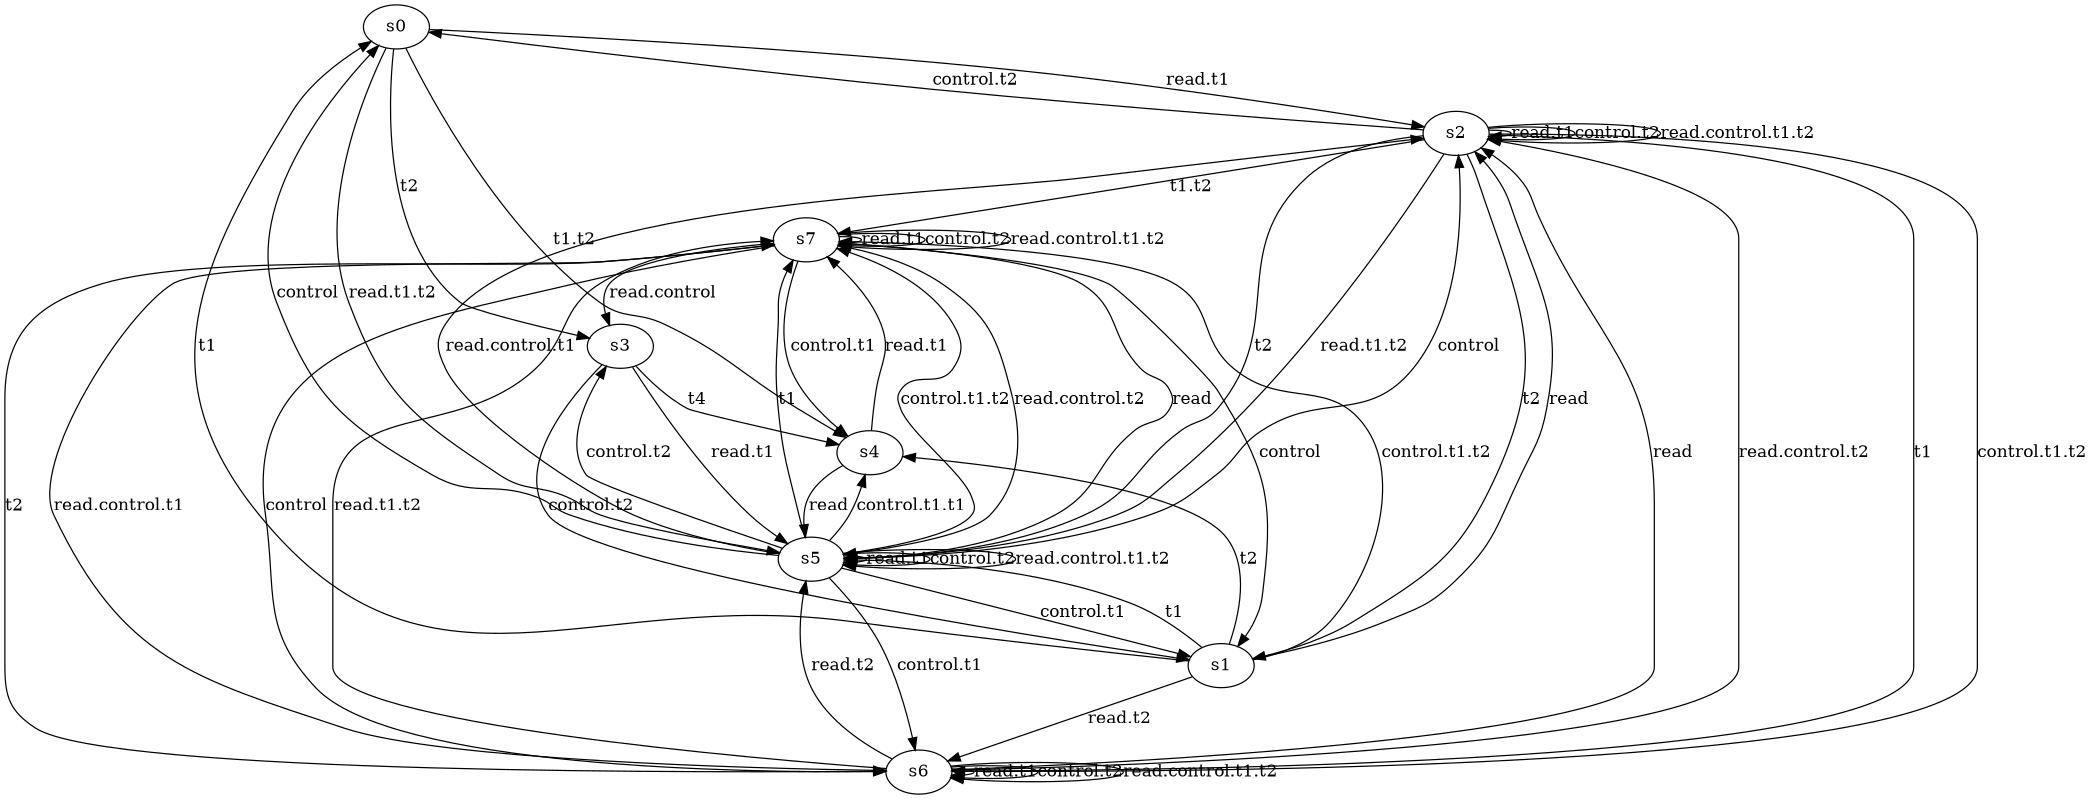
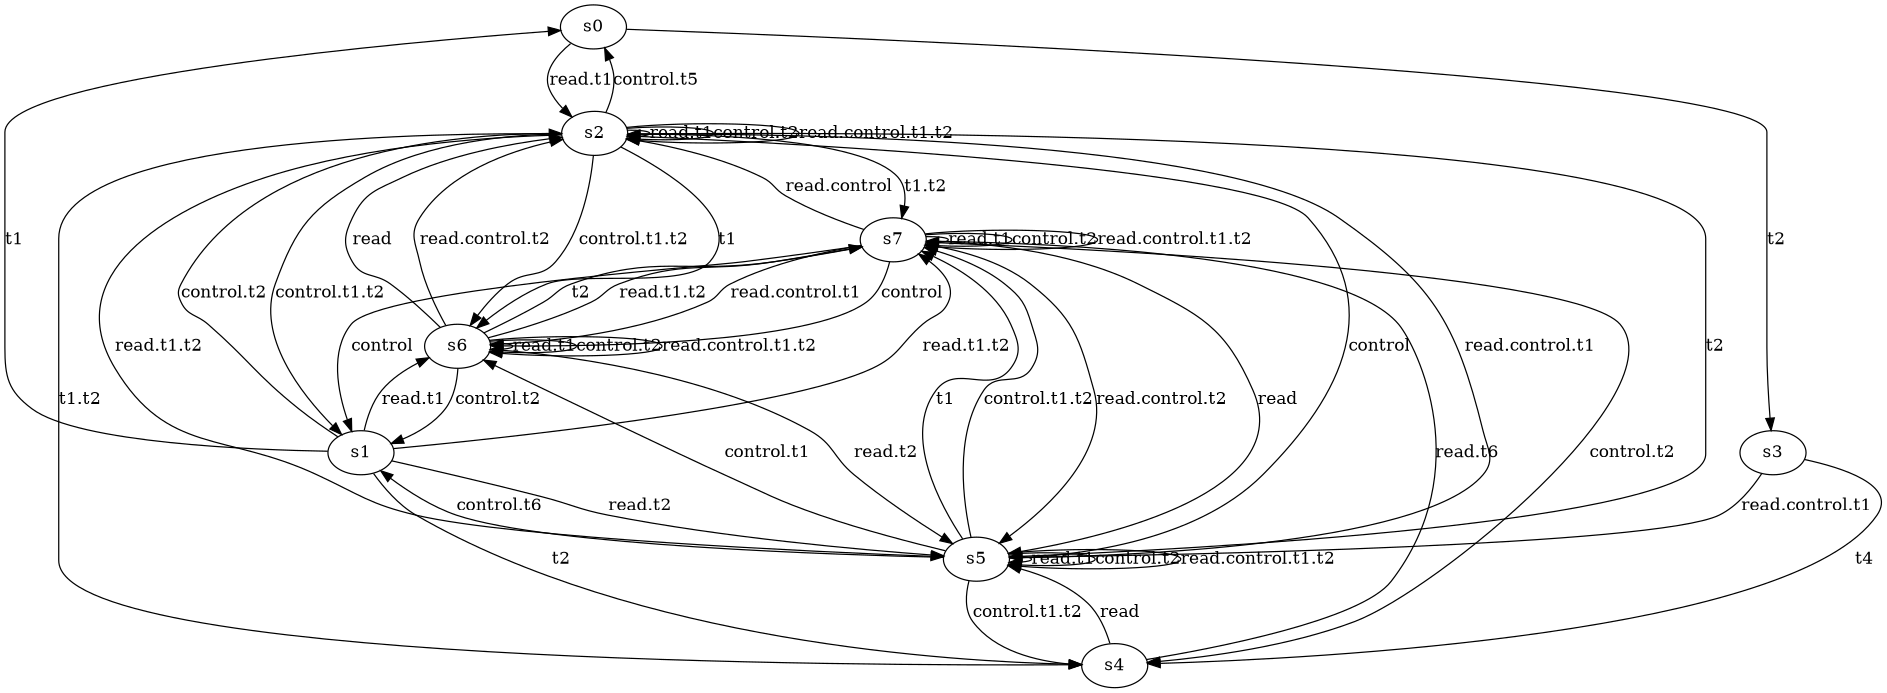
edge "s2" -> "s0": label "control.t2" -> "control.t5"
edge "s7" -> "s3": now "s7" -> "s2"
edge "s0" -> "s4": now "s2" -> "s4"
edge "s7" -> "s4": label "control.t1" -> "control.t2"
edge "s4" -> "s7": label "read.t1" -> "read.t6"
edge "s2" -> "s1": label "t2" -> "control.t1.t2"
edge "s1" -> "s2": label "read" -> "control.t2"
edge "s0" -> "s5": removed, label "read.t1.t2"
edge "s5" -> "s0": removed, label "control"
edge "s3" -> "s5": label "read.t1" -> "read.control.t1"
edge "s1" -> "s7": label "control.t1.t2" -> "read.t1.t2"
edge "s5" -> "s3": removed, label "control.t2"
edge "s5" -> "s4": label "control.t1.t1" -> "control.t1.t2"
edge "s3" -> "s1": now "s6" -> "s1"
edge "s5" -> "s1": label "control.t1" -> "control.t6"
edge "s1" -> "s5": label "t1" -> "read.t2"
edge "s1" -> "s6": label "read.t2" -> "read.t1"
